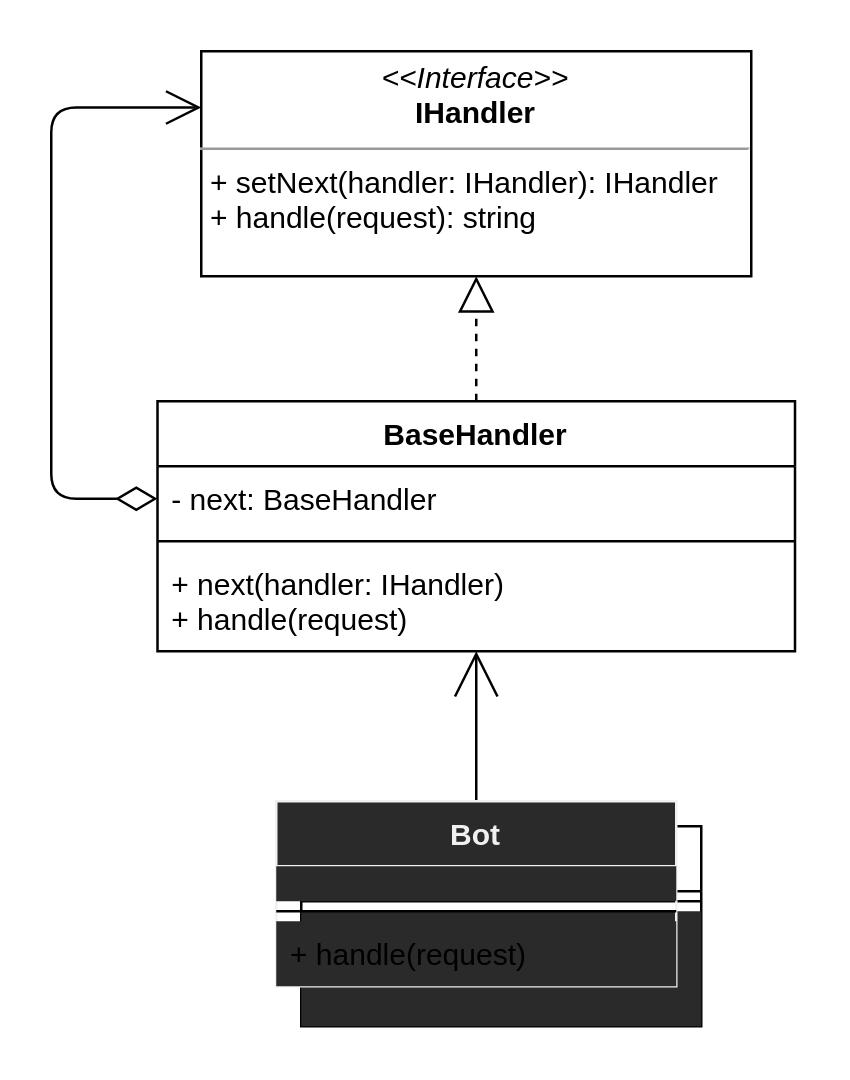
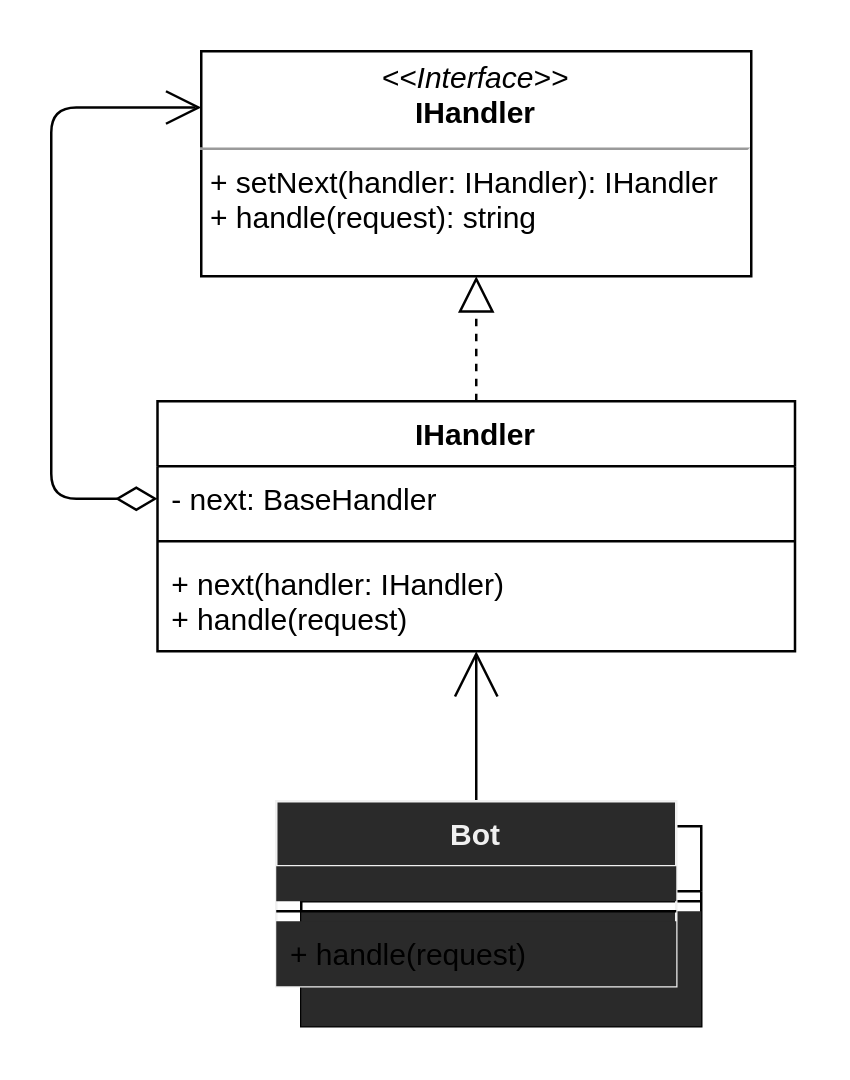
node "BaseHandler": label "BaseHandler" -> "IHandler"
